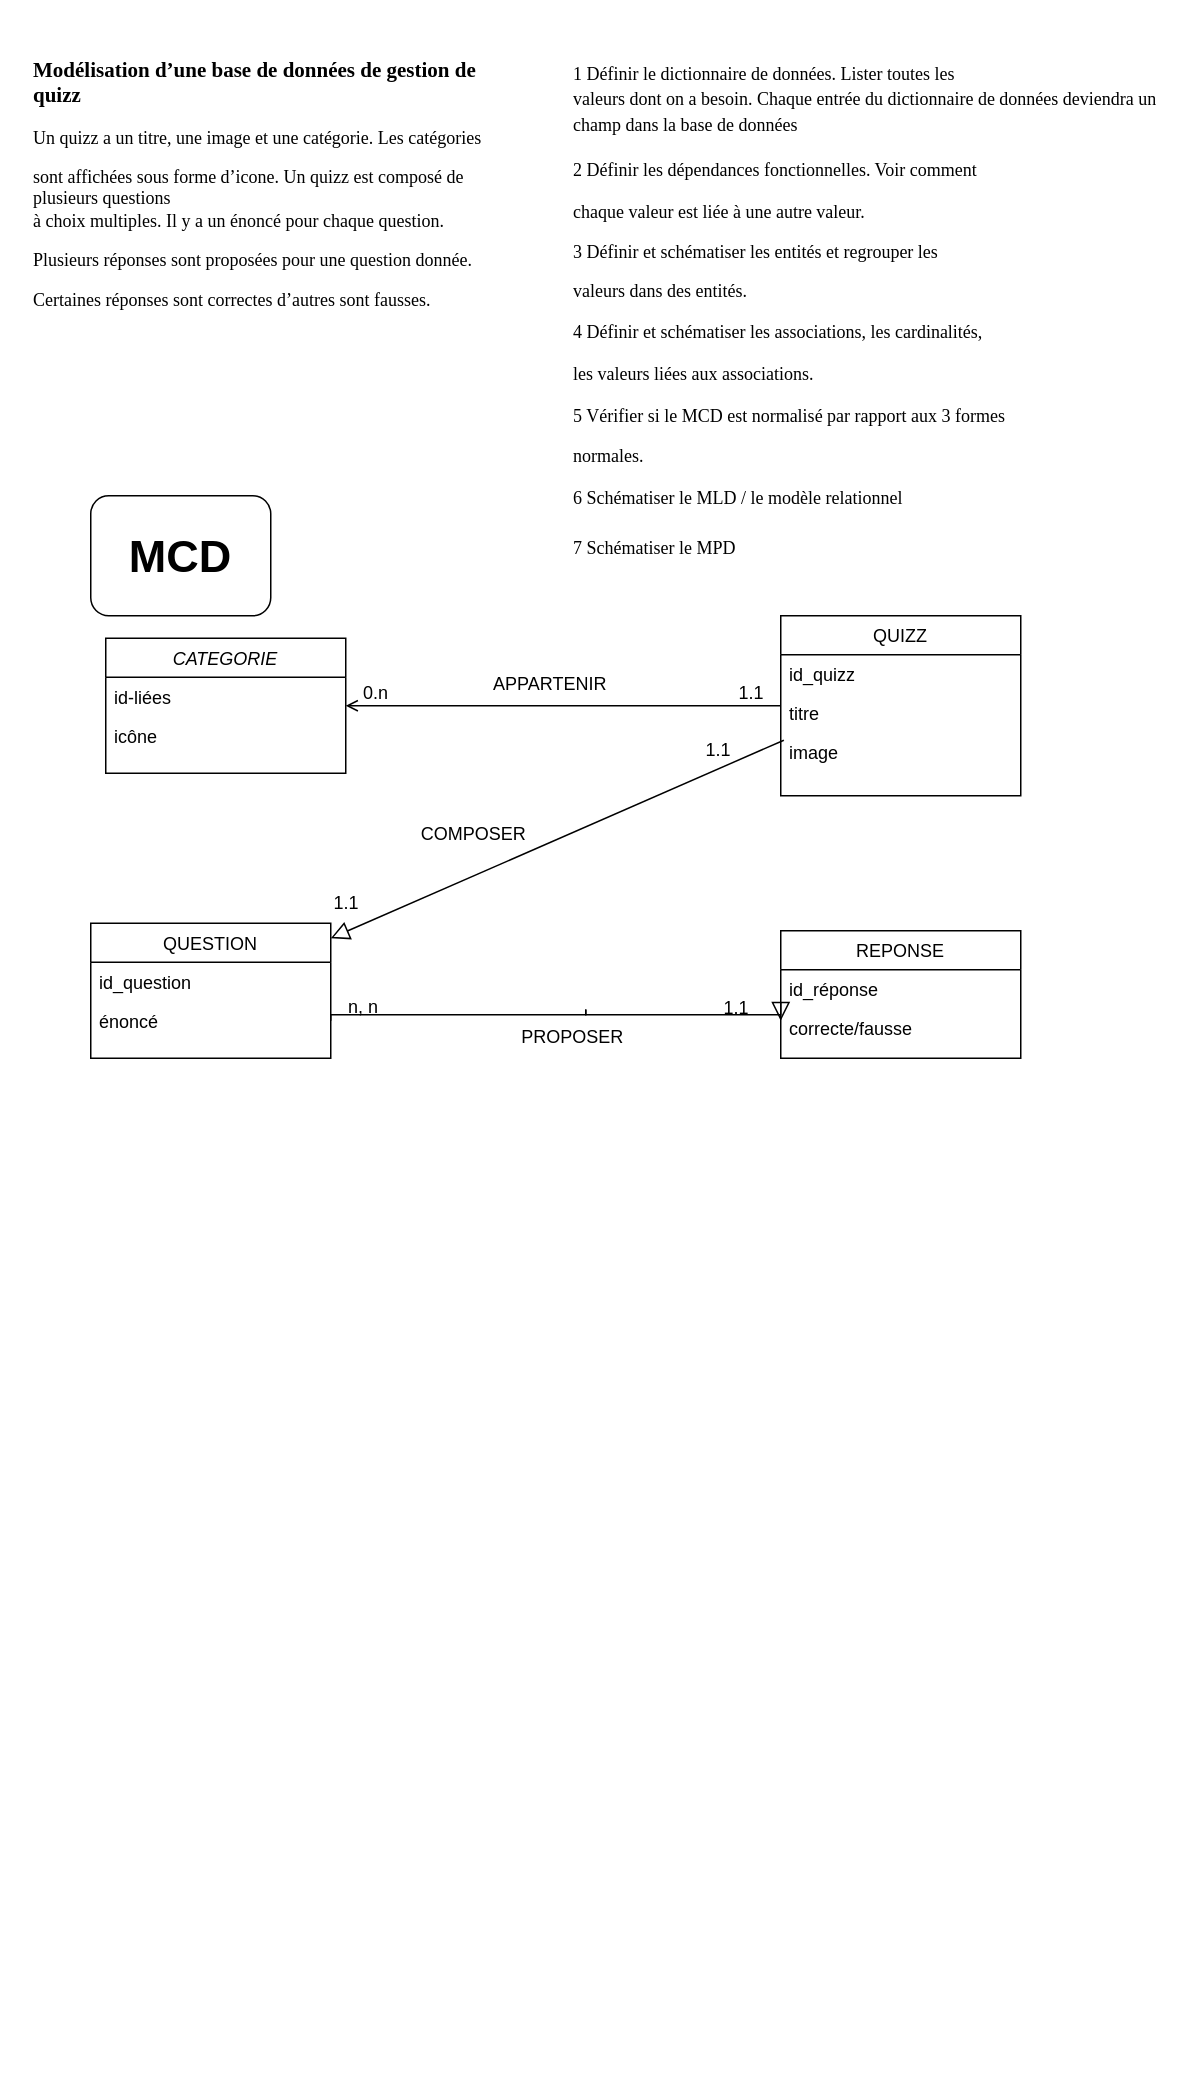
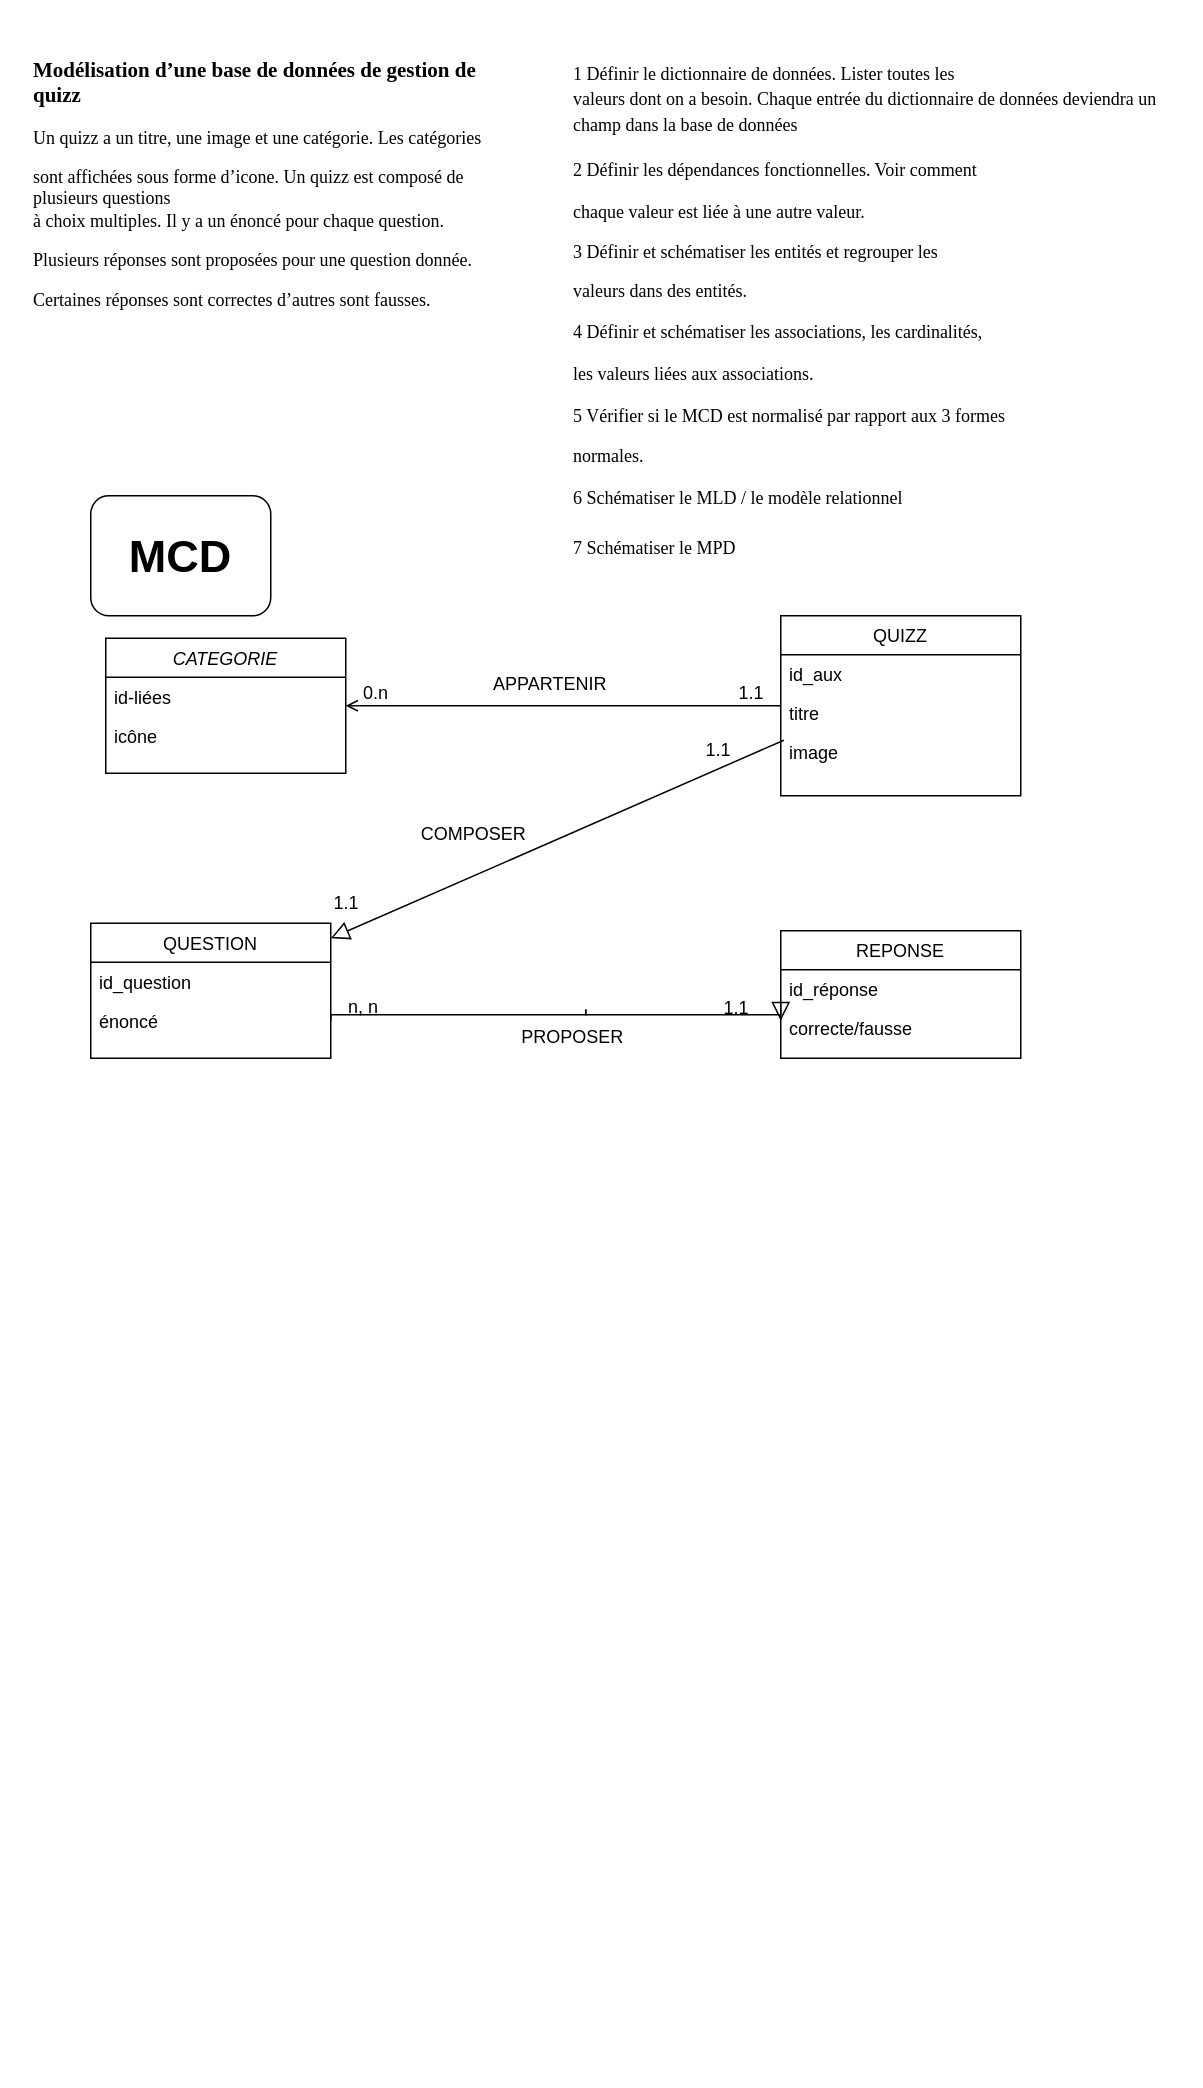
node "id_quizz": label "id_quizz" -> "id_aux"
